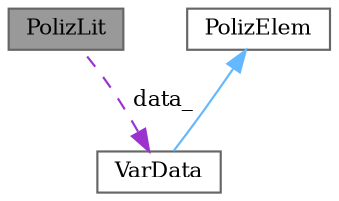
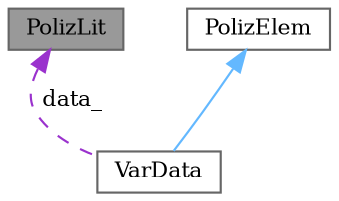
edge "PolizLit" -> "VarData": reversed
